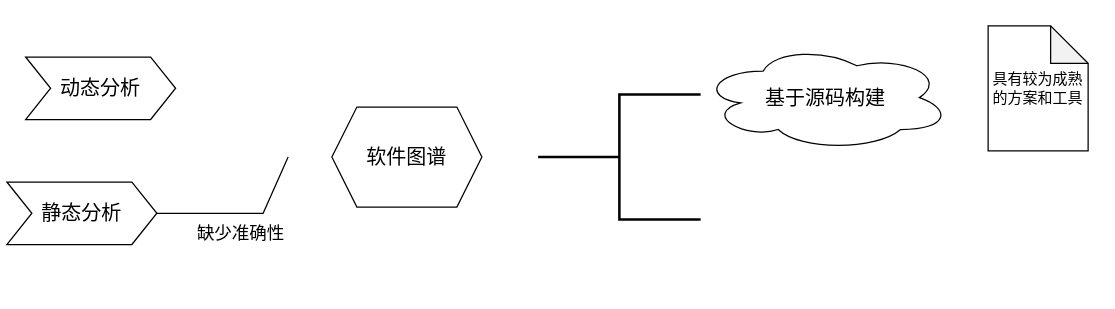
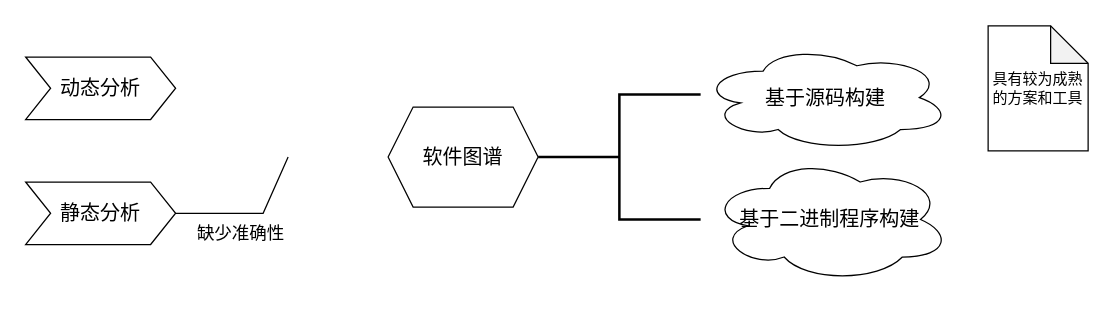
node "软件图谱": moved (407, 157) -> (463, 157)
node "静态分析": moved (82, 213) -> (101, 213)
node "基于二进制程序构建": added
